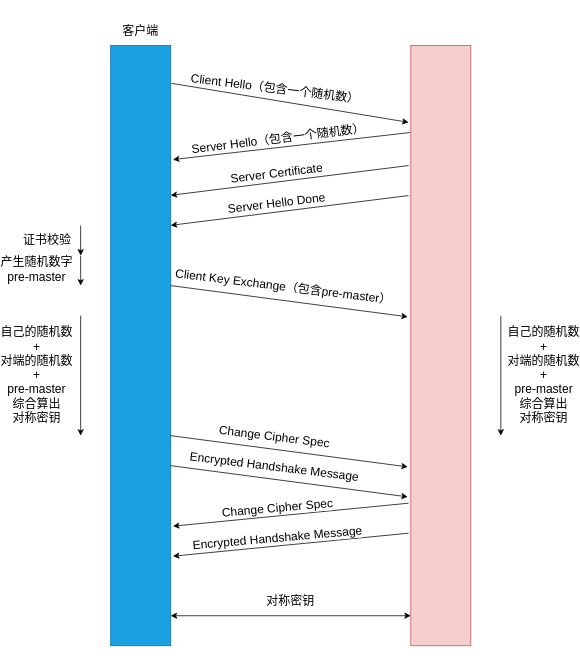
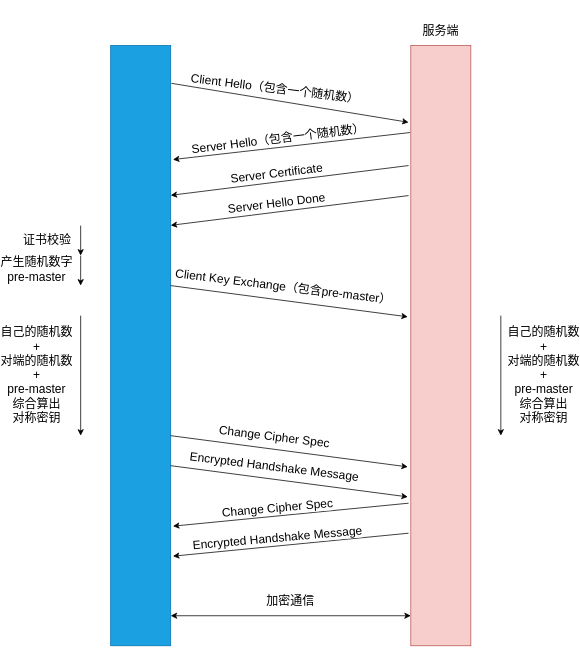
node "客户端": removed
node "服务端": added
node "对称密钥": label "对称密钥" -> "加密通信"
